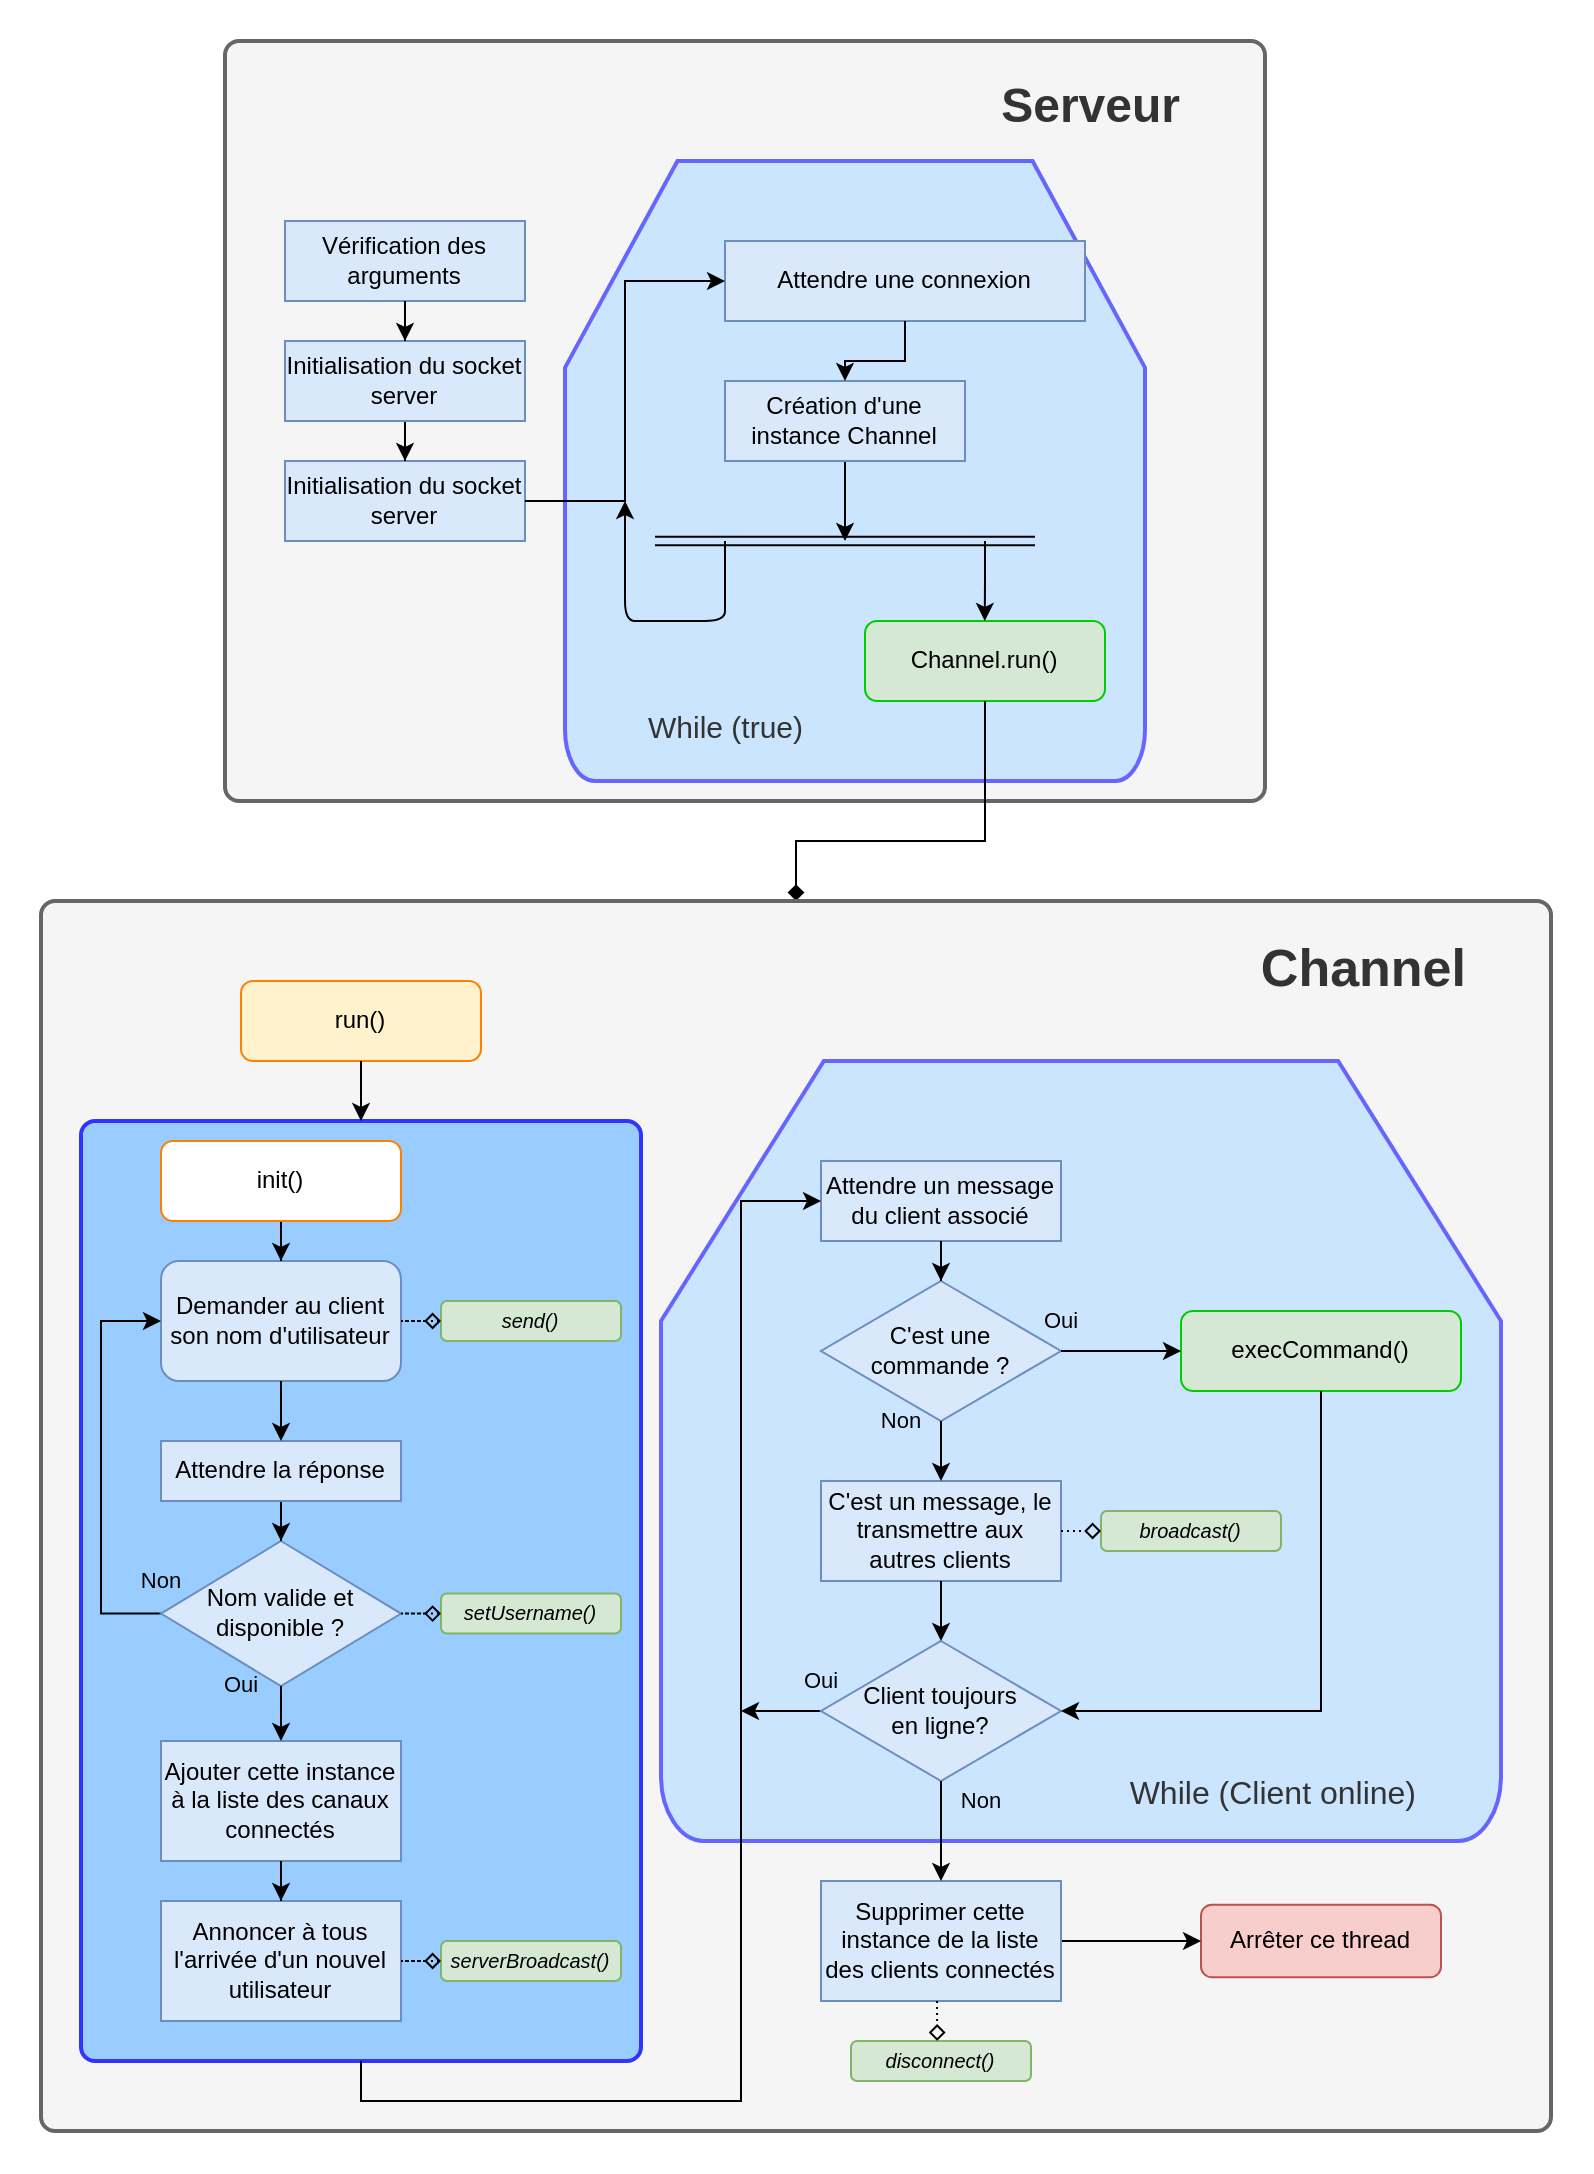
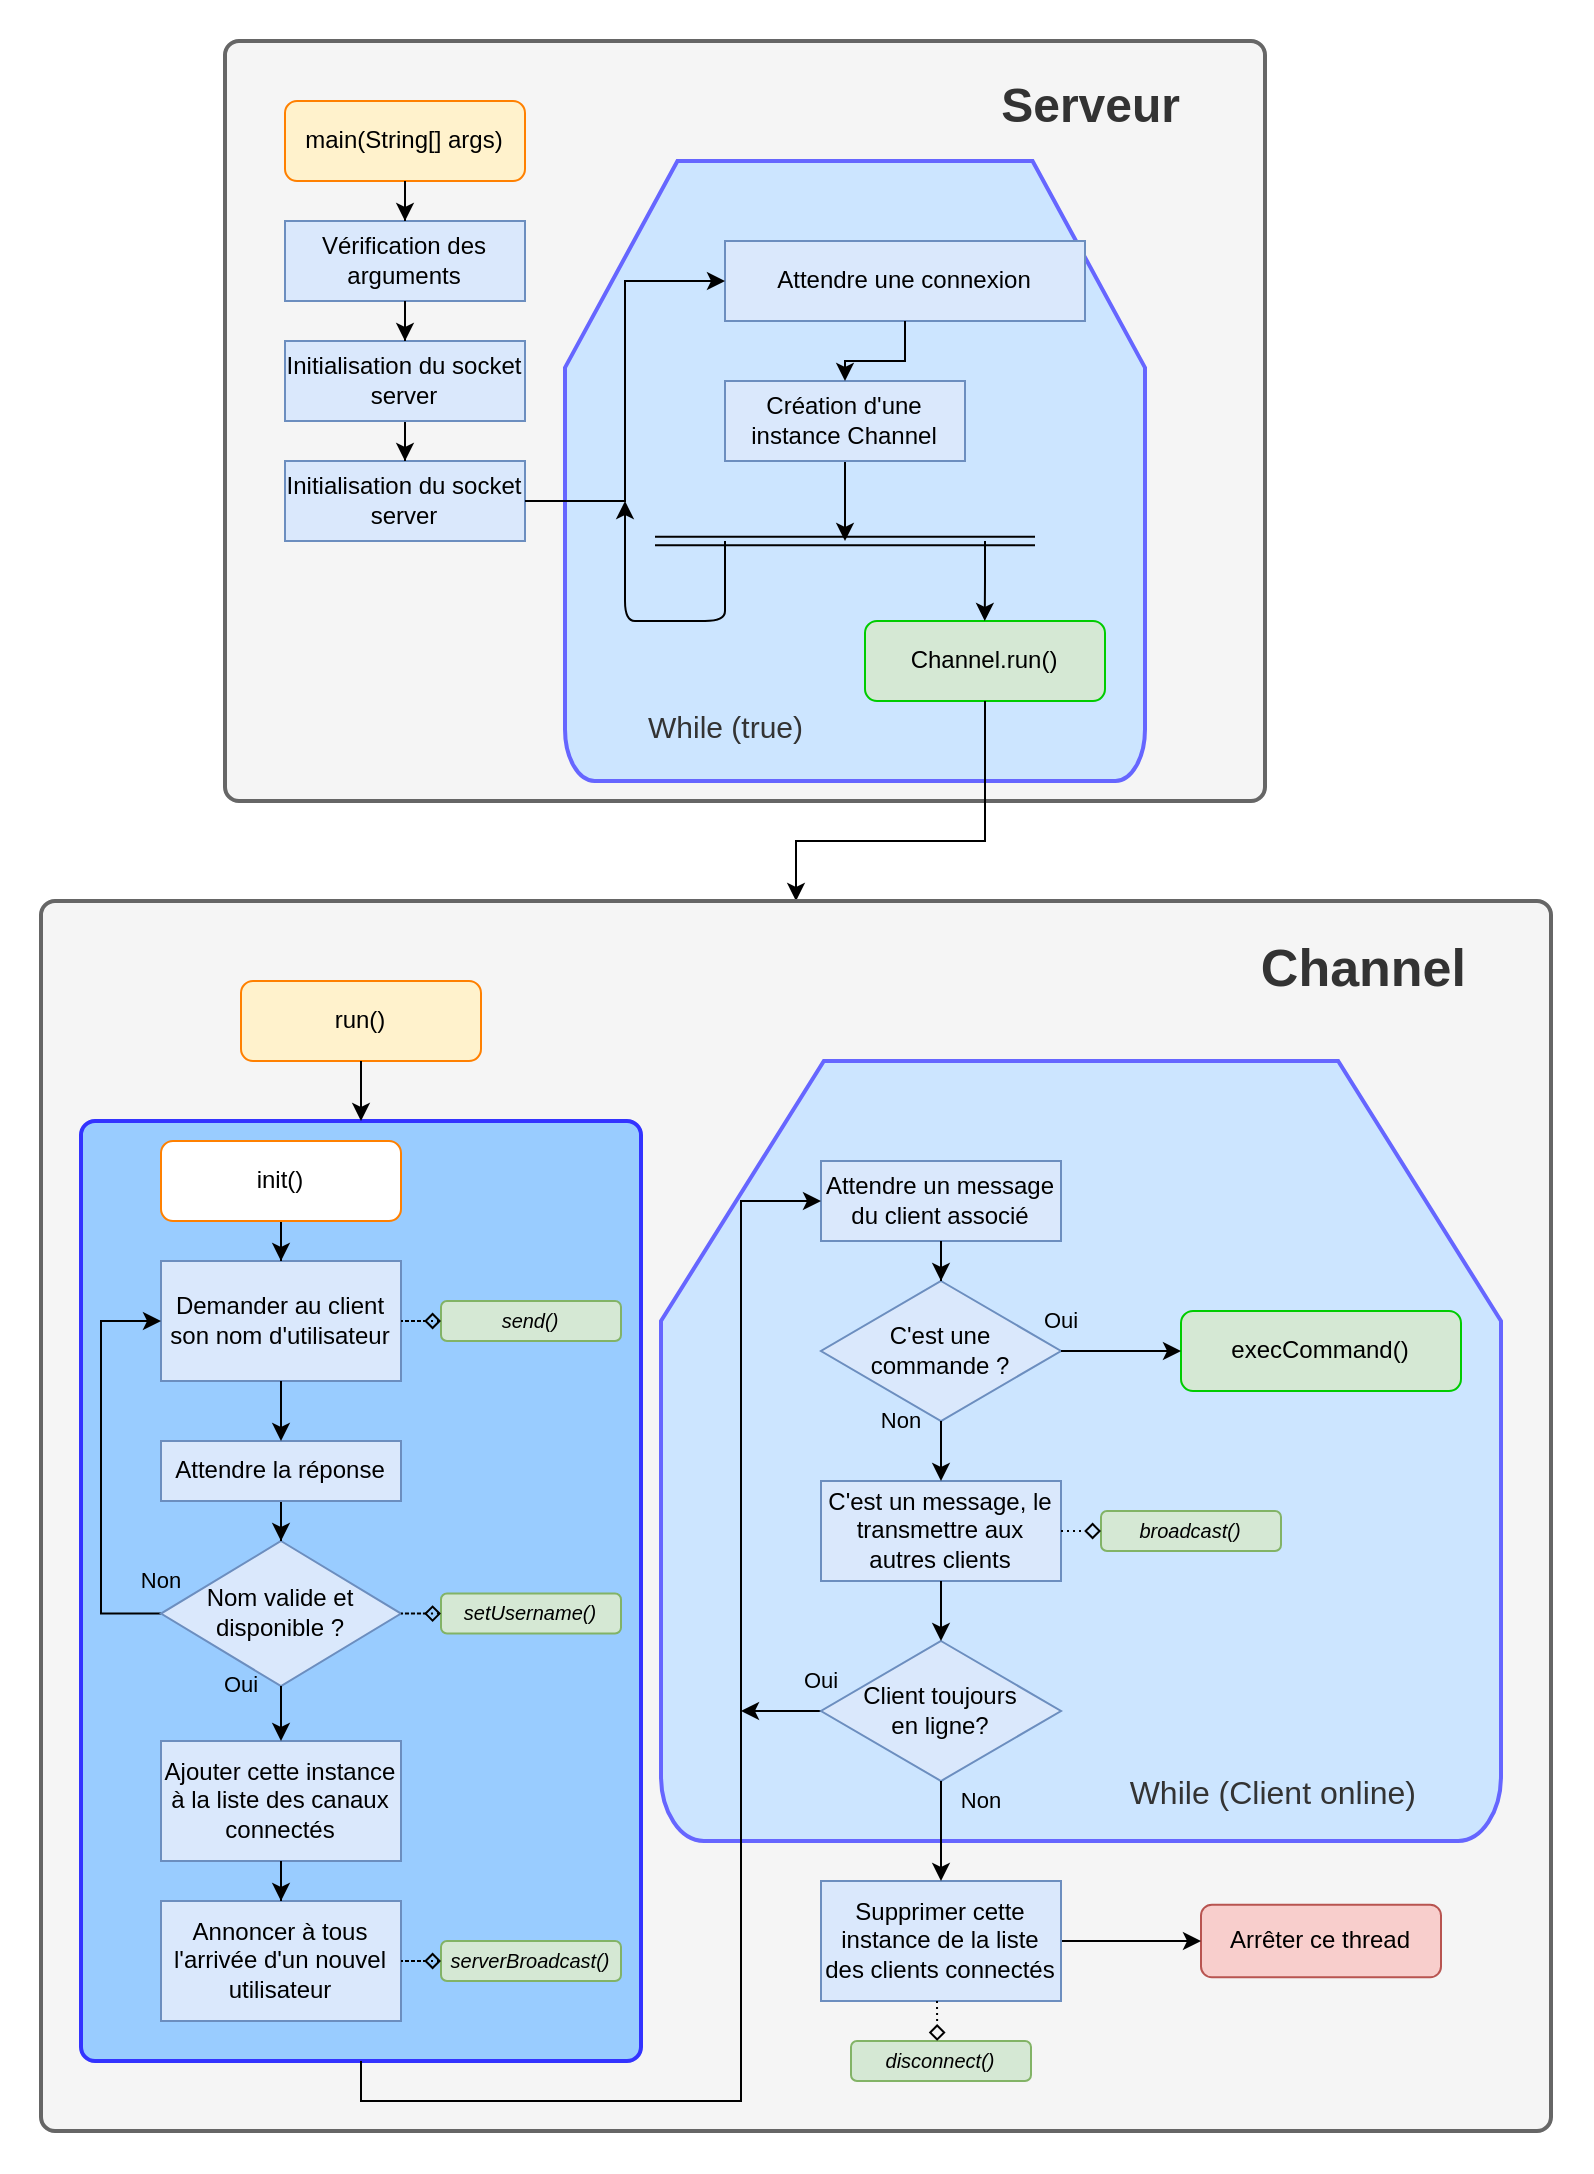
node "main(String[] args)": added
edge "main(String[] args)" -> "Vérification des arguments": added
edge "Channel.run()" -> "Channel": arrowhead diamond -> classic
node "Demander au client son nom d'utilisateur": shape rounded rectangle -> rectangle
edge "execCommand()" -> "Client toujours en ligne?": removed
